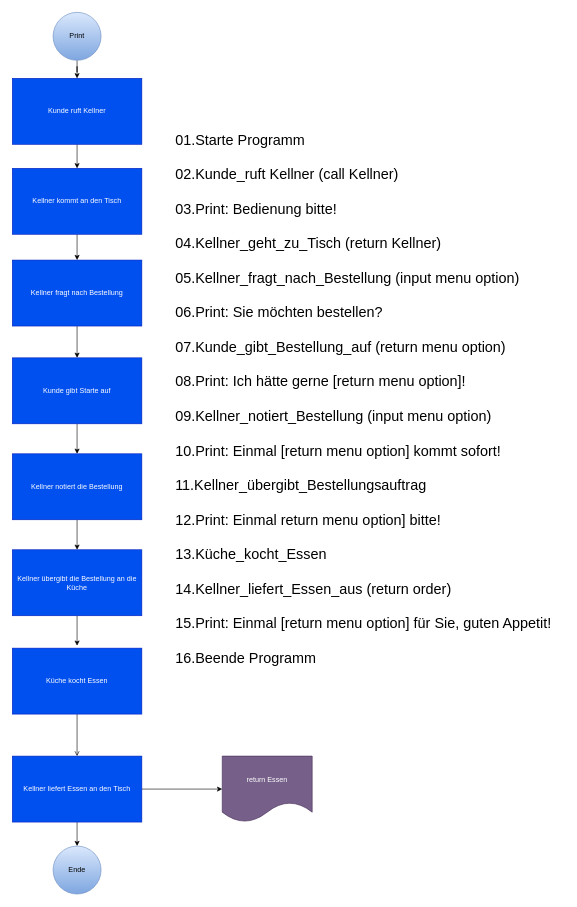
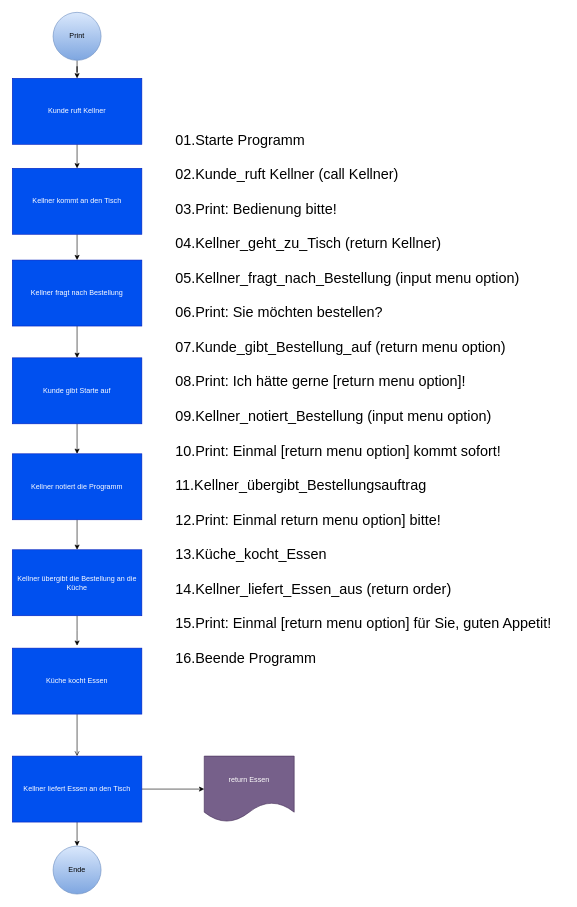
node "Kellner notiert die Bestellung": label "Kellner notiert die Bestellung" -> "Kellner notiert die Programm"
node "return Essen": moved (267, 789) -> (249, 789)
